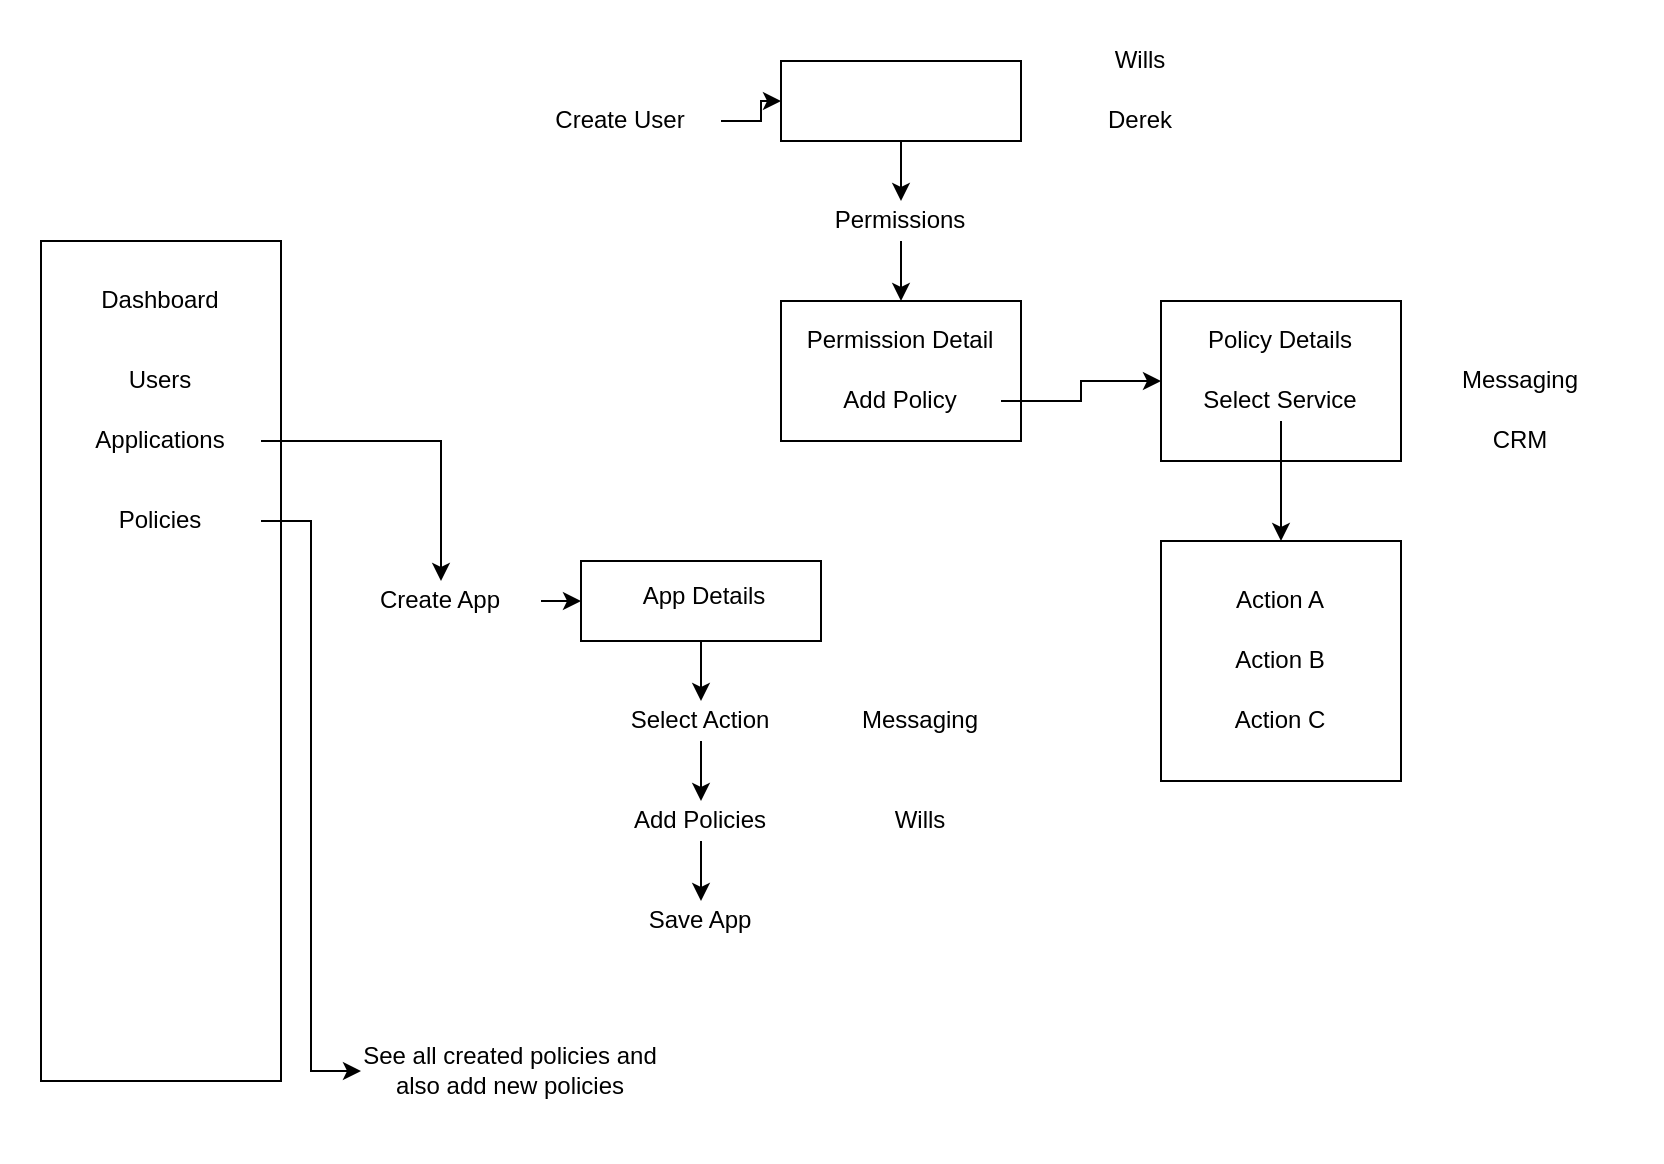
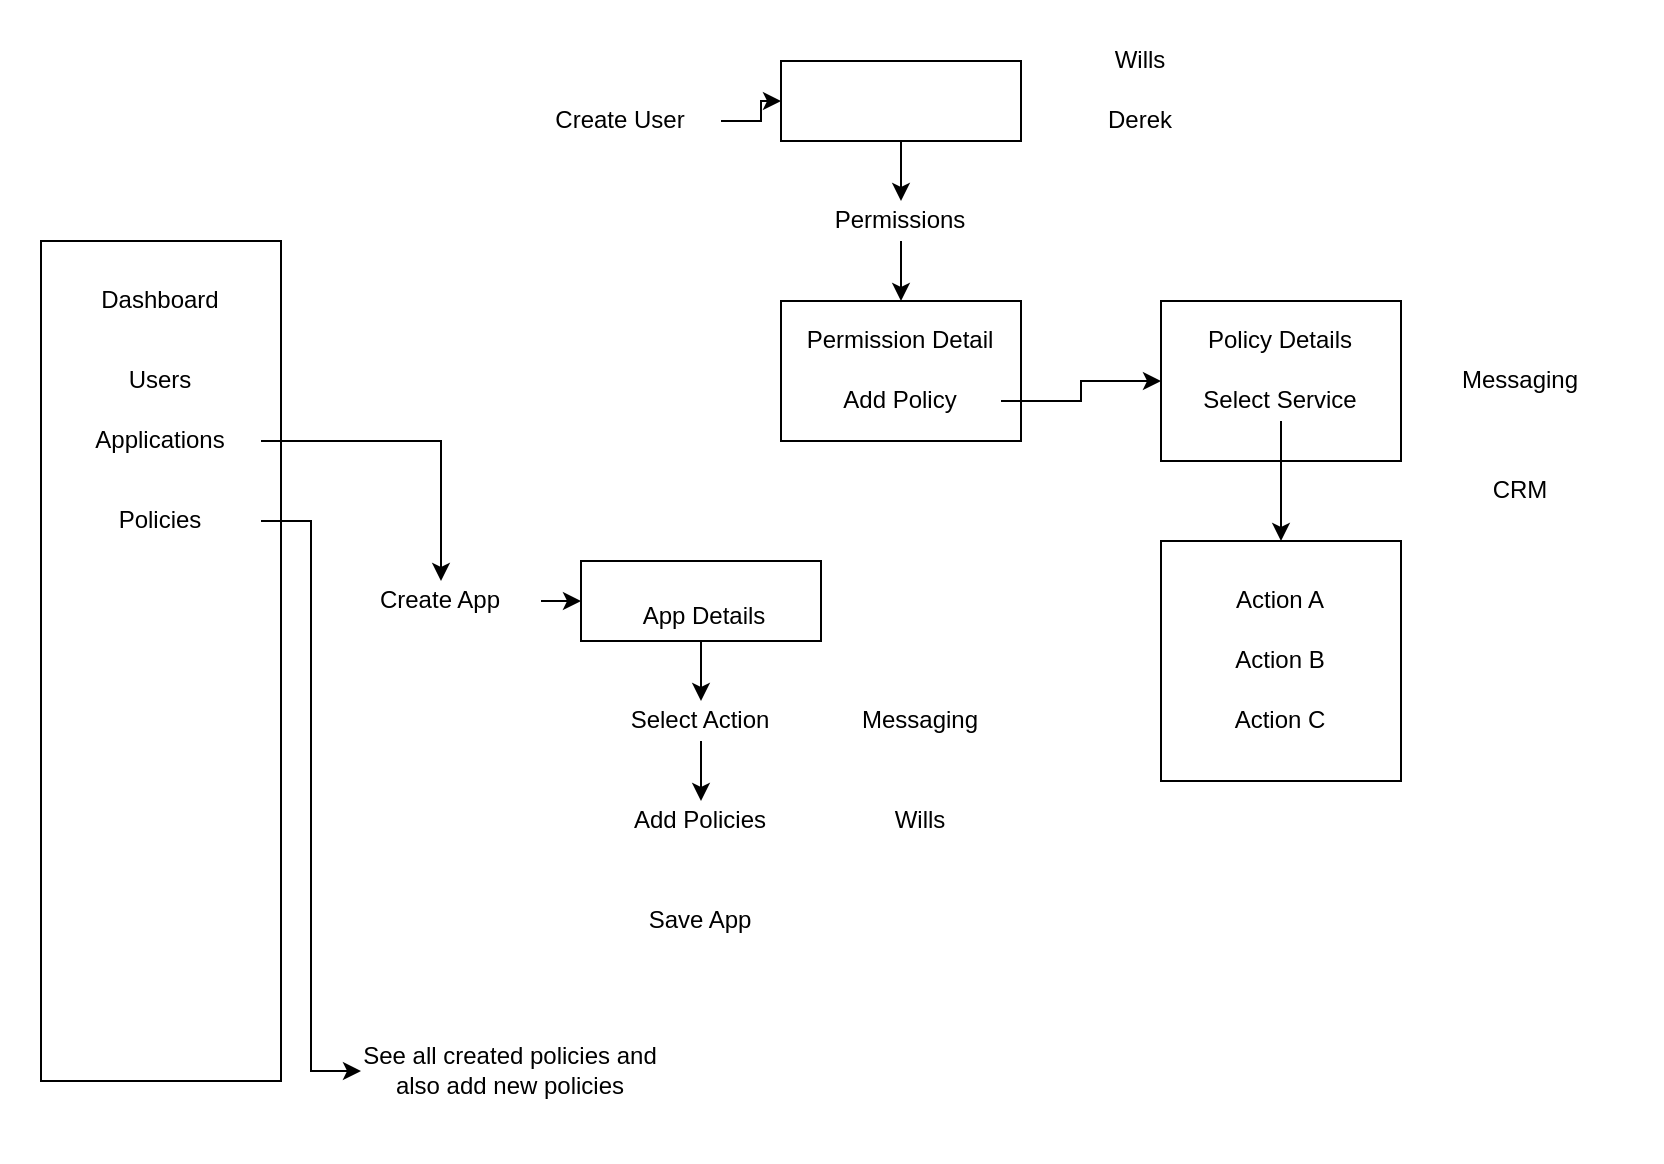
node "CRM": moved (1521, 441) -> (1521, 491)
node "App Details": moved (705, 597) -> (705, 617)
edge "Add Policies" -> "Save App": removed
